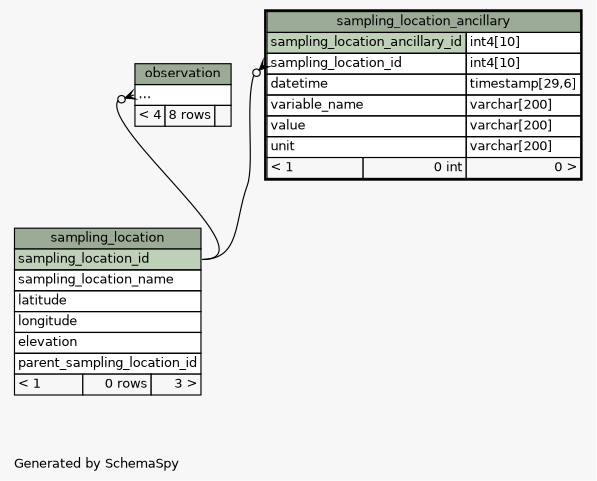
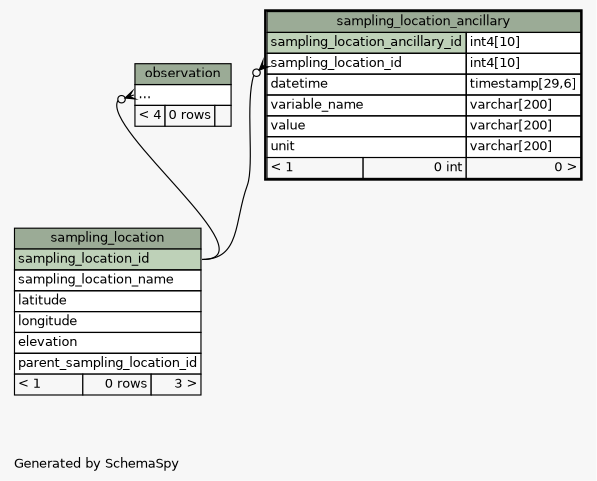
node "observation": text "8 rows" -> "0 rows"
